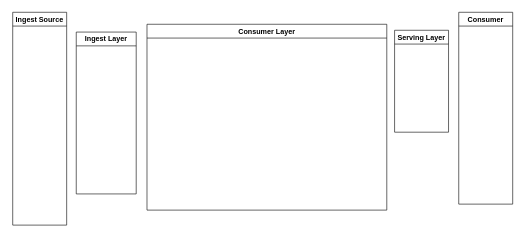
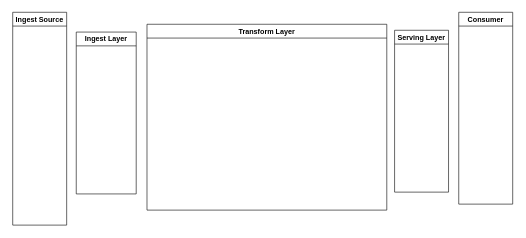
node "Consumer Layer": label "Consumer Layer" -> "Transform Layer"
node "Serving Layer": size 54x102 -> 54x162
